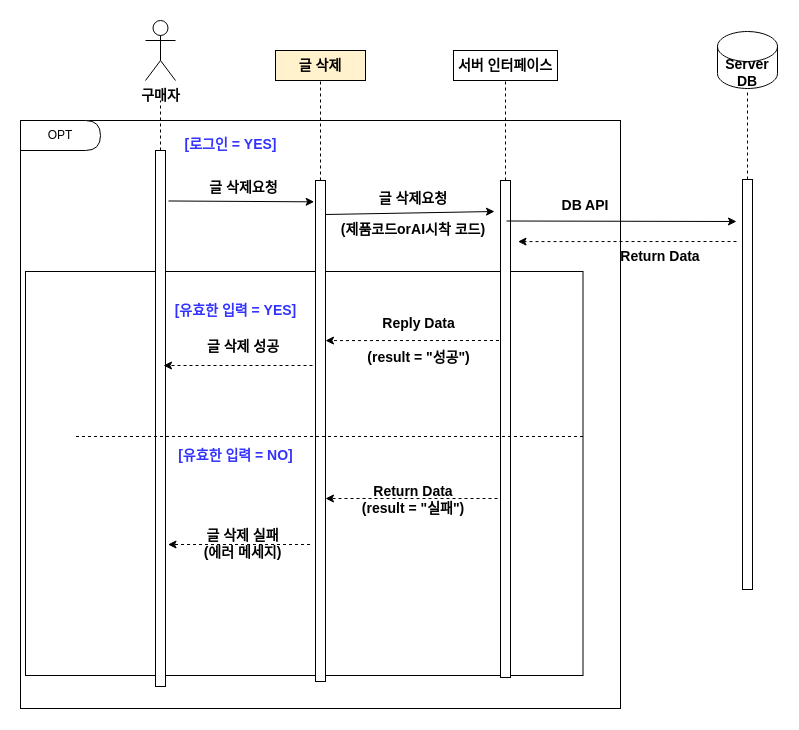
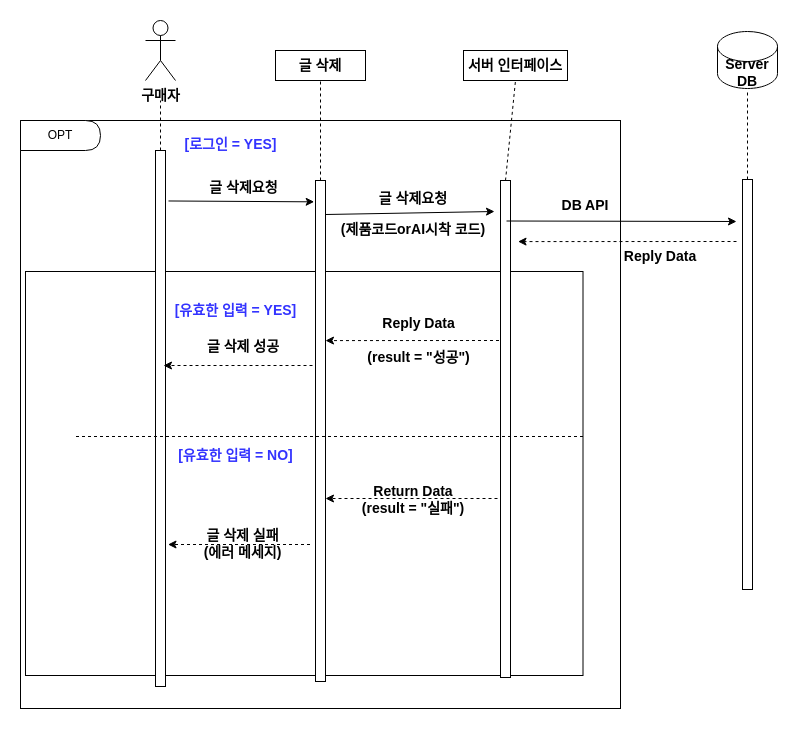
node "글 삭제": fillcolor #fff2cc -> #ffffff
node "서버 인터페이스": moved (506, 66) -> (516, 66)
node "Return Data": label "Return Data" -> "Reply Data"
